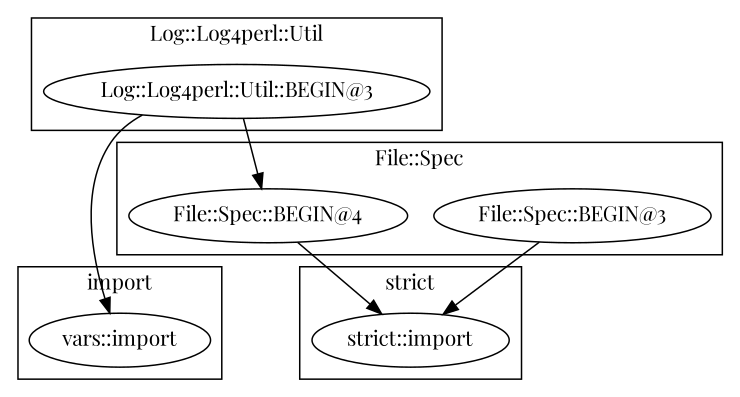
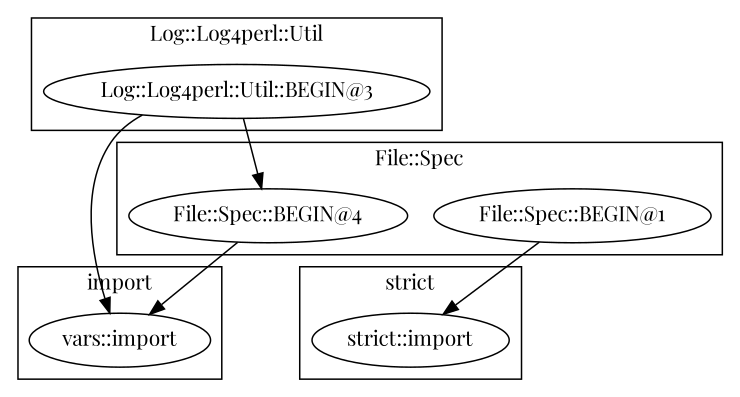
node "File::Spec::BEGIN@3": label "File::Spec::BEGIN@3" -> "File::Spec::BEGIN@1"
edge "File::Spec::BEGIN@4" -> "strict::import": now "File::Spec::BEGIN@4" -> "vars::import"
